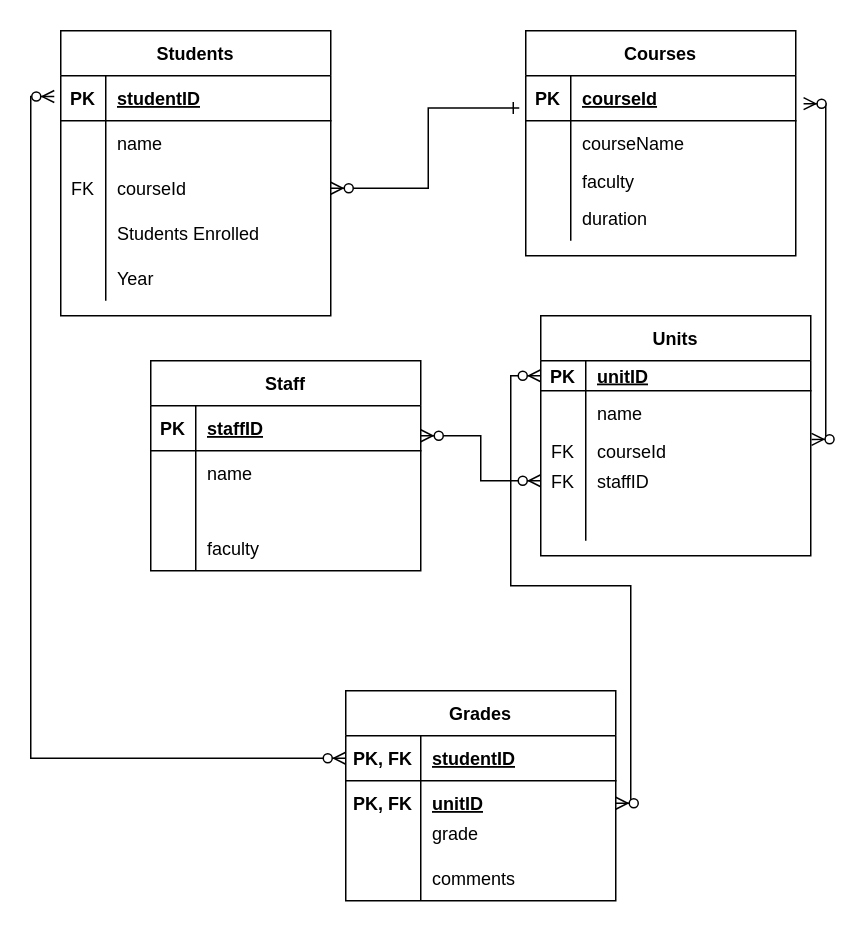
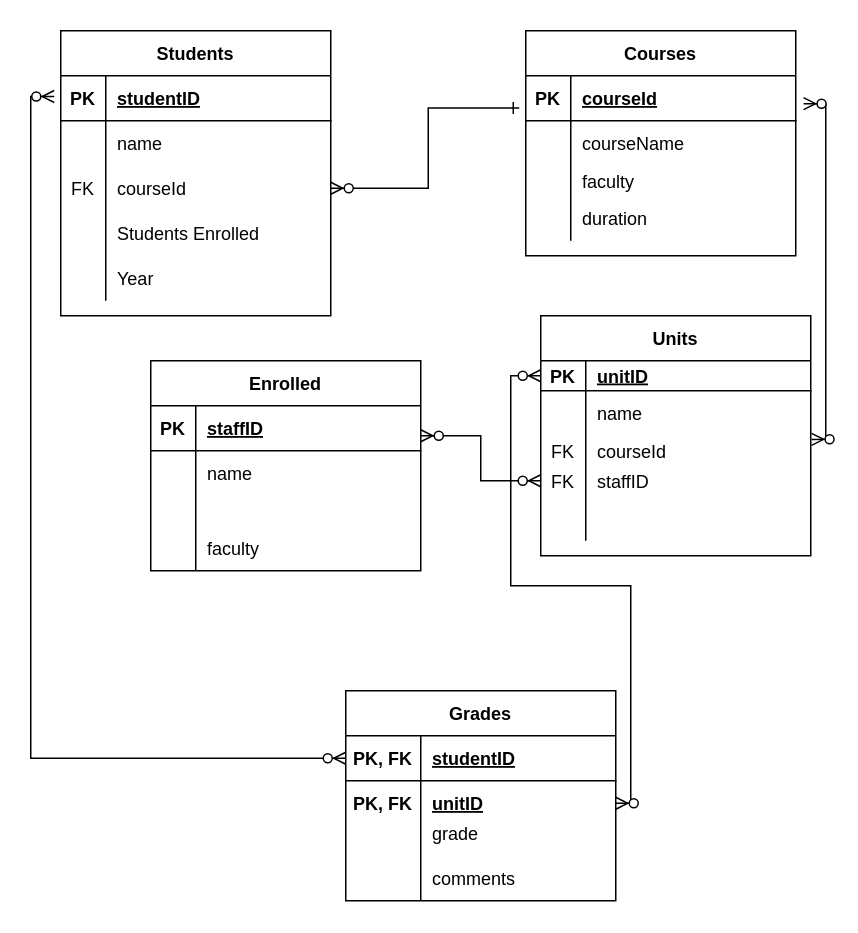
node "Staff": label "Staff" -> "Enrolled"
